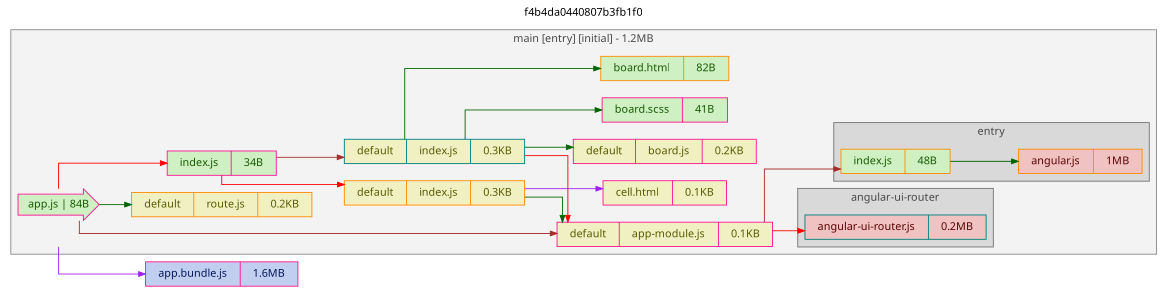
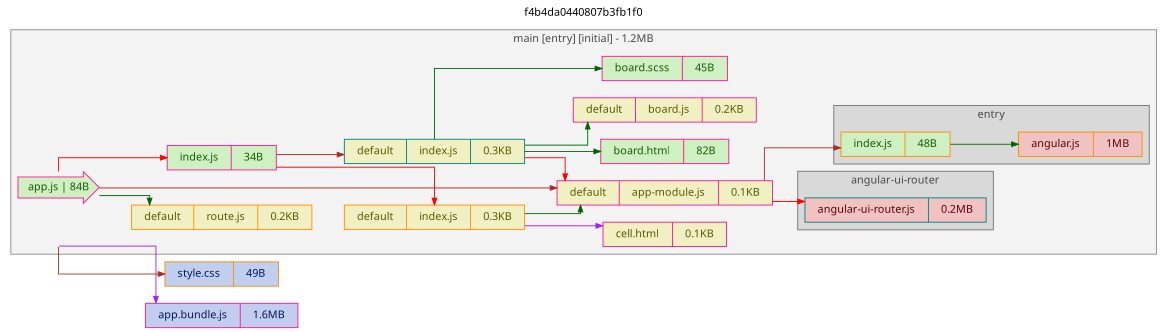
node "board.html": color darkorange -> deeppink
node "board.scss": text "41B" -> "45B"
node "style.css": added
